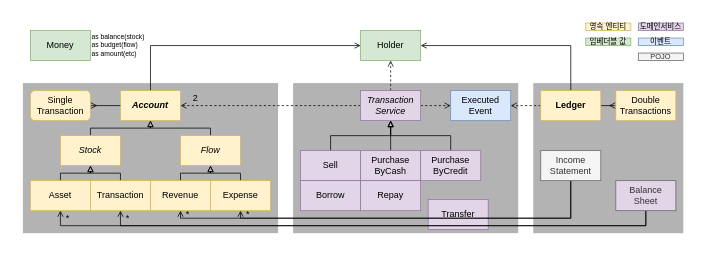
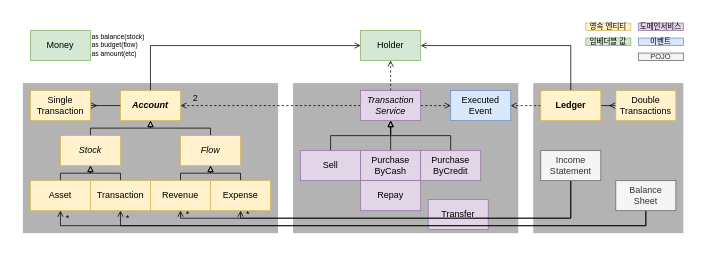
node "Single Transaction": shape rounded rectangle -> rectangle
node "Borrow": removed
node "Balance Sheet": fillcolor #e1d5e7 -> #f5f5f5
